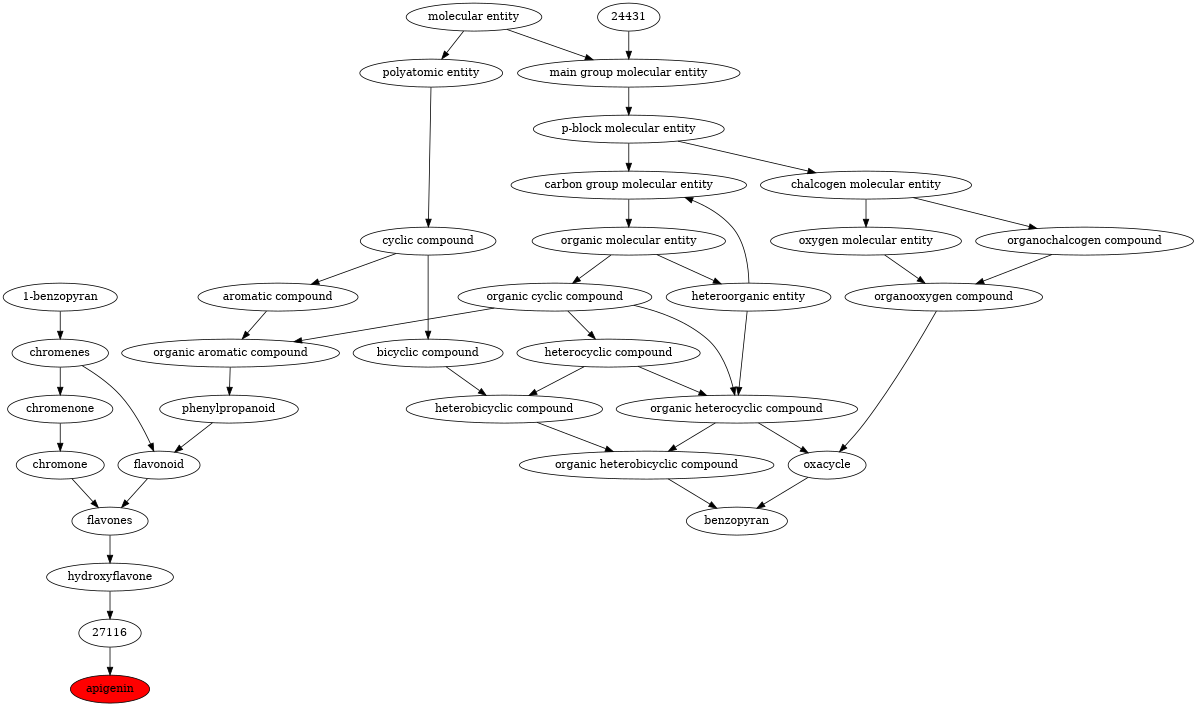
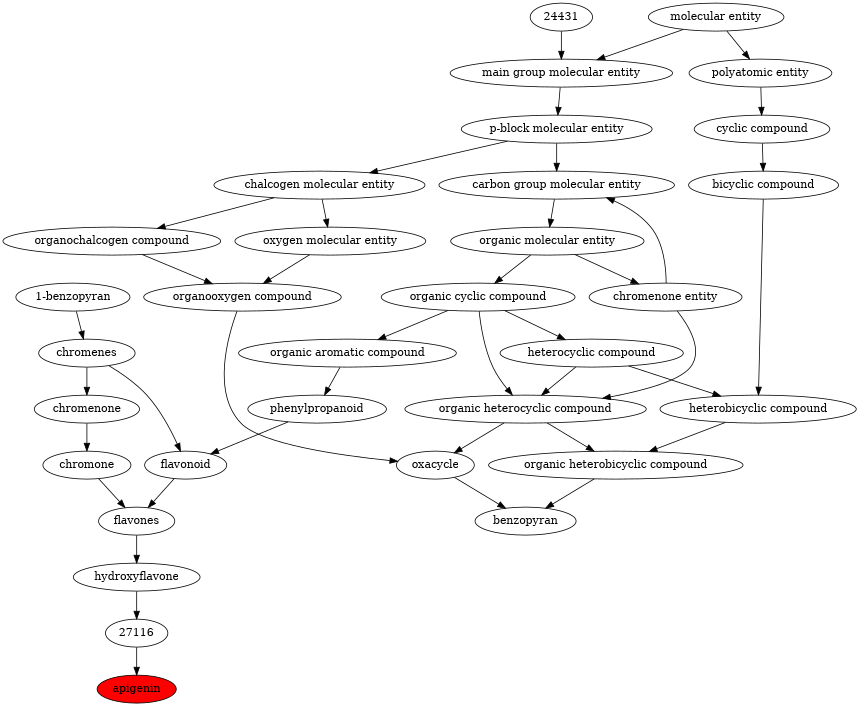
node "aromatic compound": removed
node "heteroorganic entity": label "heteroorganic entity" -> "chromenone entity"
